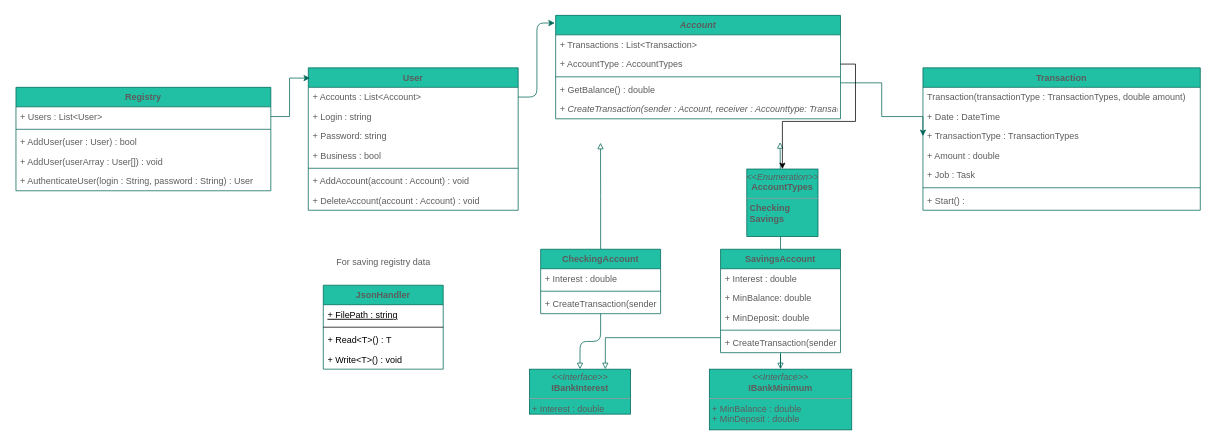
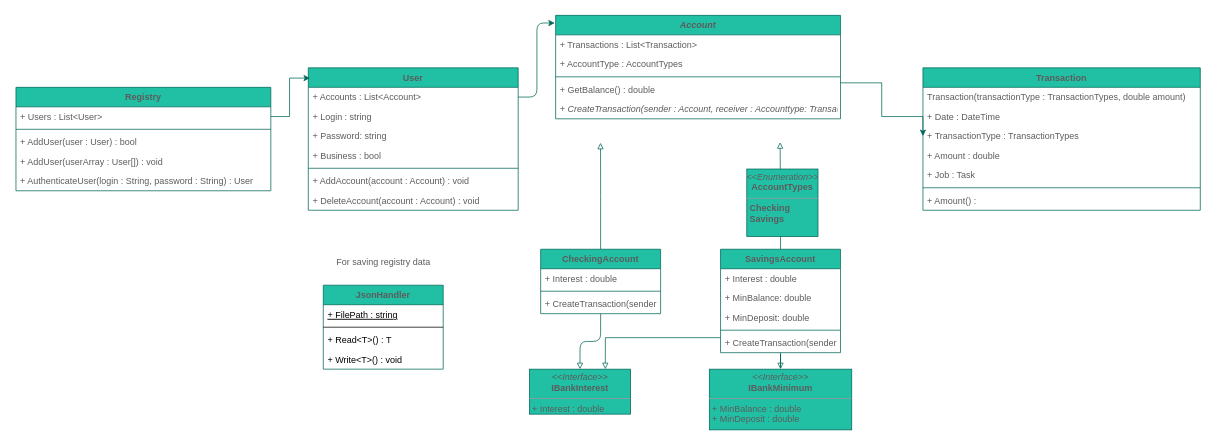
edge "+ AccountType : AccountTypes" -> "<<Enumeration>> AccountTypes Checking Savings": removed
node "+ Start() :": label "+ Start() :" -> "+ Amount() :"
